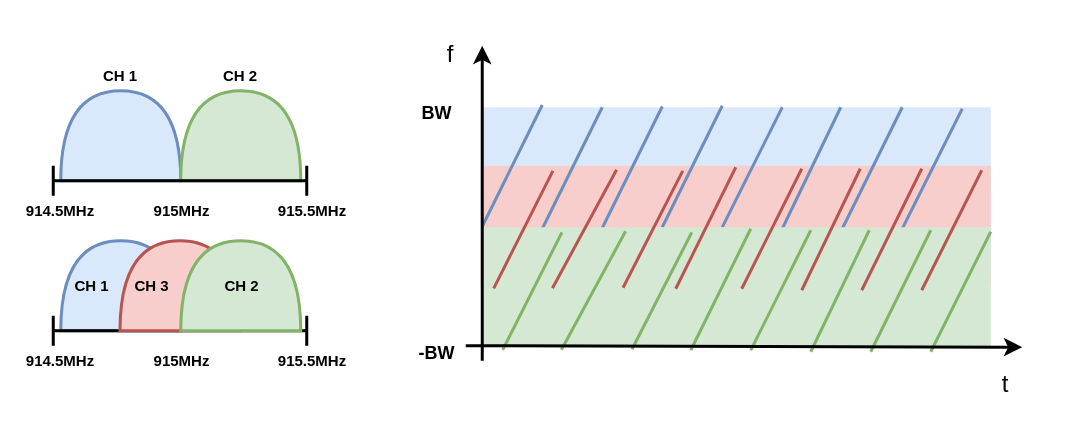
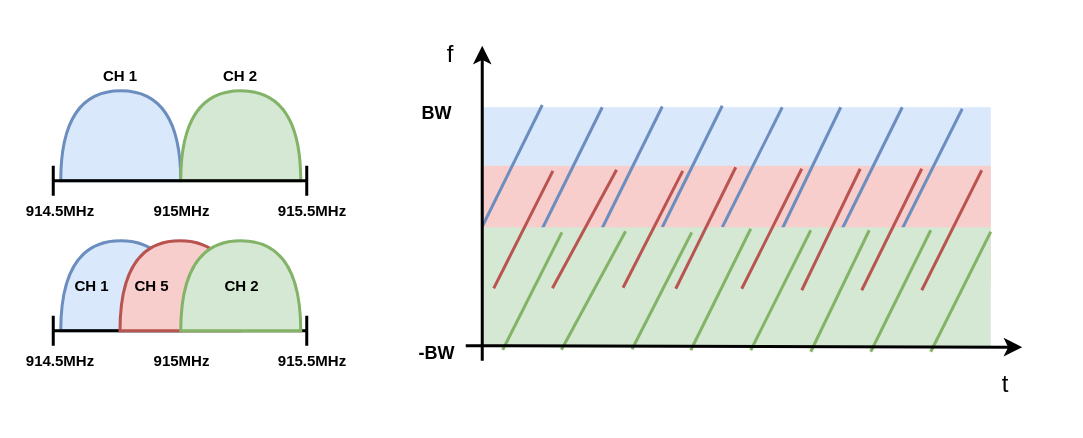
node "CH 3": label "CH 3" -> "CH 5"
